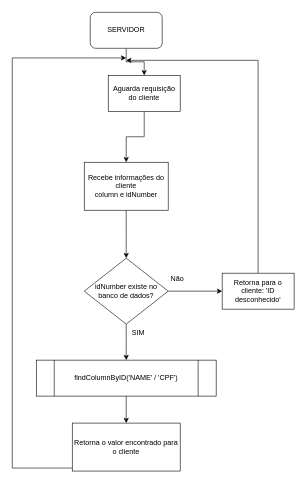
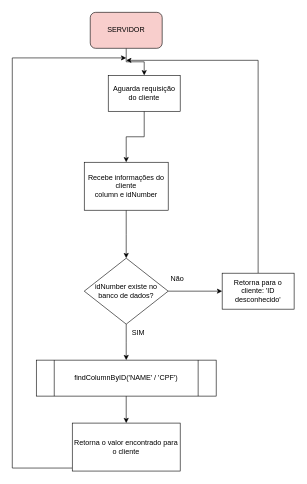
node "SERVIDOR": fillcolor #ffffff -> #f8cecc
